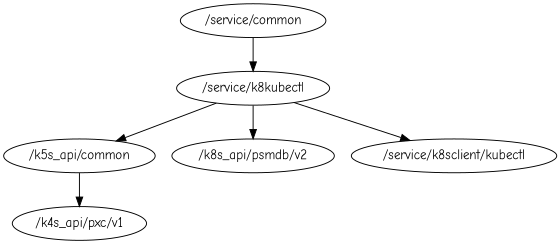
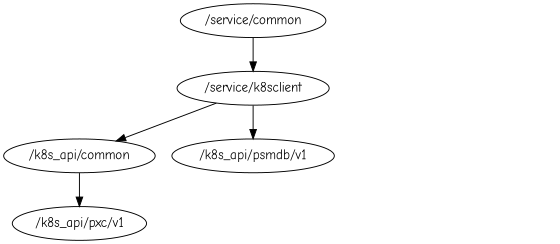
node "/service/k8kubectl": label "/service/k8kubectl" -> "/service/k8sclient"
node "/k5s_api/common": label "/k5s_api/common" -> "/k8s_api/common"
node "/k8s_api/psmdb/v2": label "/k8s_api/psmdb/v2" -> "/k8s_api/psmdb/v1"
node "/service/k8sclient/kubectl": removed
node "/k4s_api/pxc/v1": label "/k4s_api/pxc/v1" -> "/k8s_api/pxc/v1"
